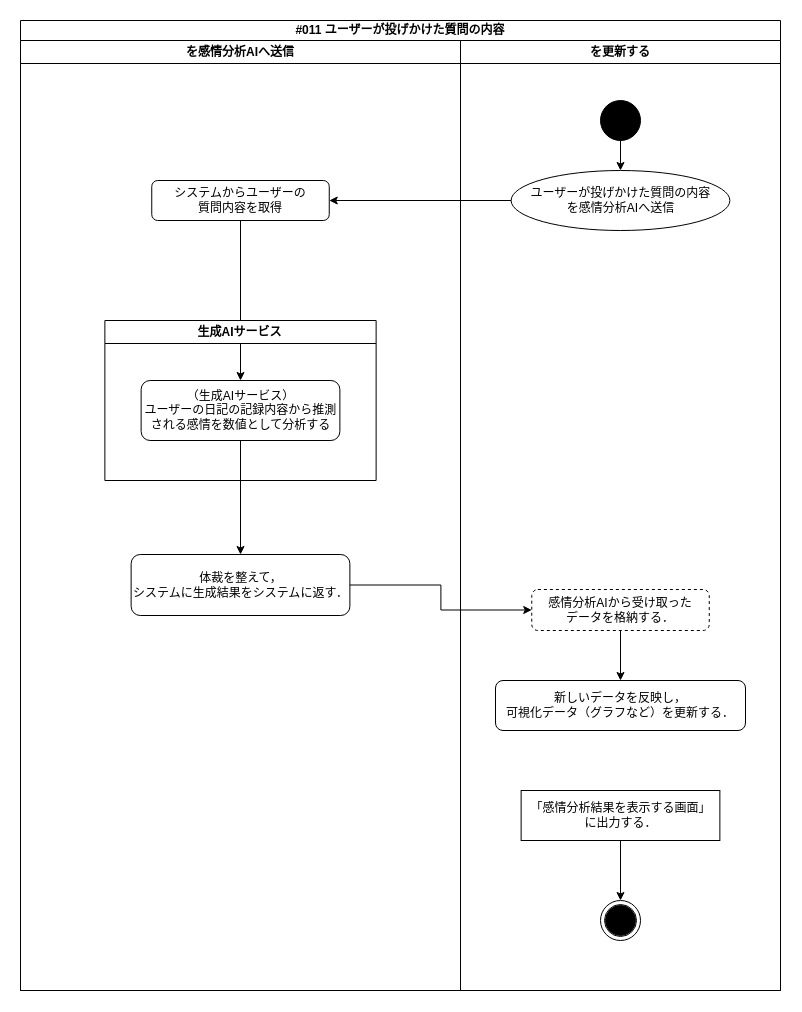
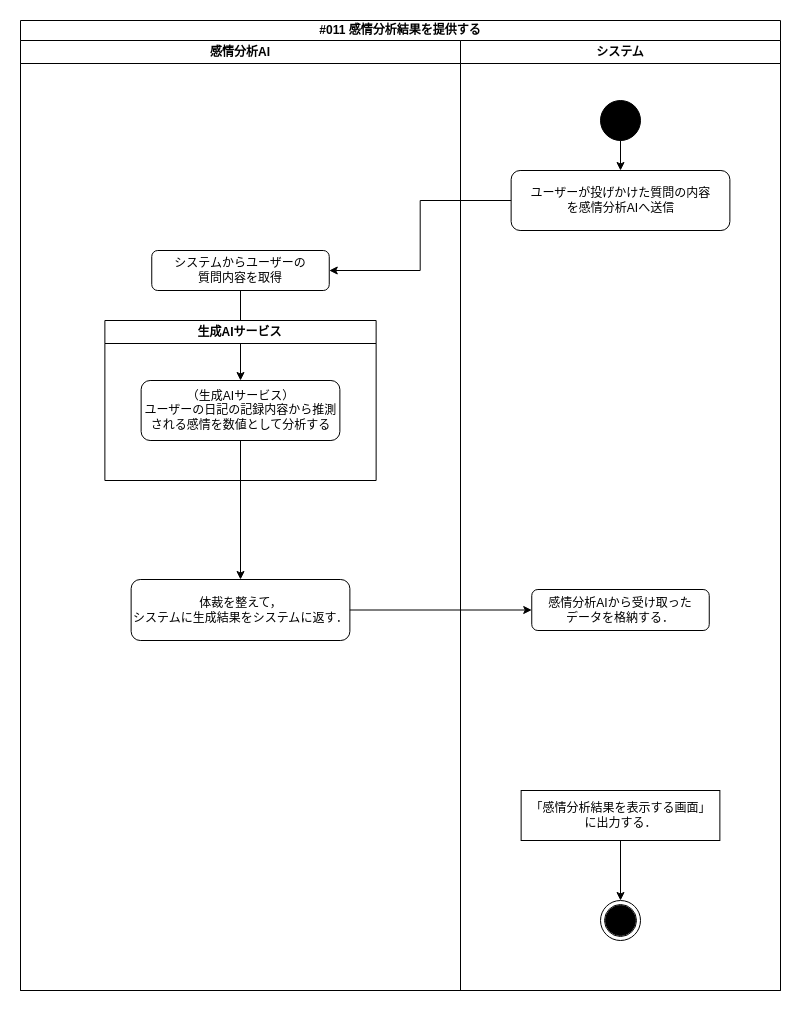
node "#011 ユーザーが投げかけた質問の内容": label "#011 ユーザーが投げかけた質問の内容" -> "#011 感情分析結果を提供する"
node "を感情分析AIへ送信": label "を感情分析AIへ送信" -> "感情分析AI"
node "を更新する": label "を更新する" -> "システム"
node "システムからユーザーの 質問内容を取得": moved (241, 201) -> (241, 271)
node "ユーザーが投げかけた質問の内容 を感情分析AIへ送信": shape ellipse -> rounded rectangle
node "体裁を整えて， システムに生成結果をシステムに返す．": moved (241, 585) -> (241, 610)
node "感情分析AIから受け取った データを格納する．": style dashed -> solid
edge "感情分析AIから受け取った データを格納する．" -> "新しいデータを反映し， 可視化データ（グラフなど）を更新する．": removed
node "新しいデータを反映し， 可視化データ（グラフなど）を更新する．": removed
